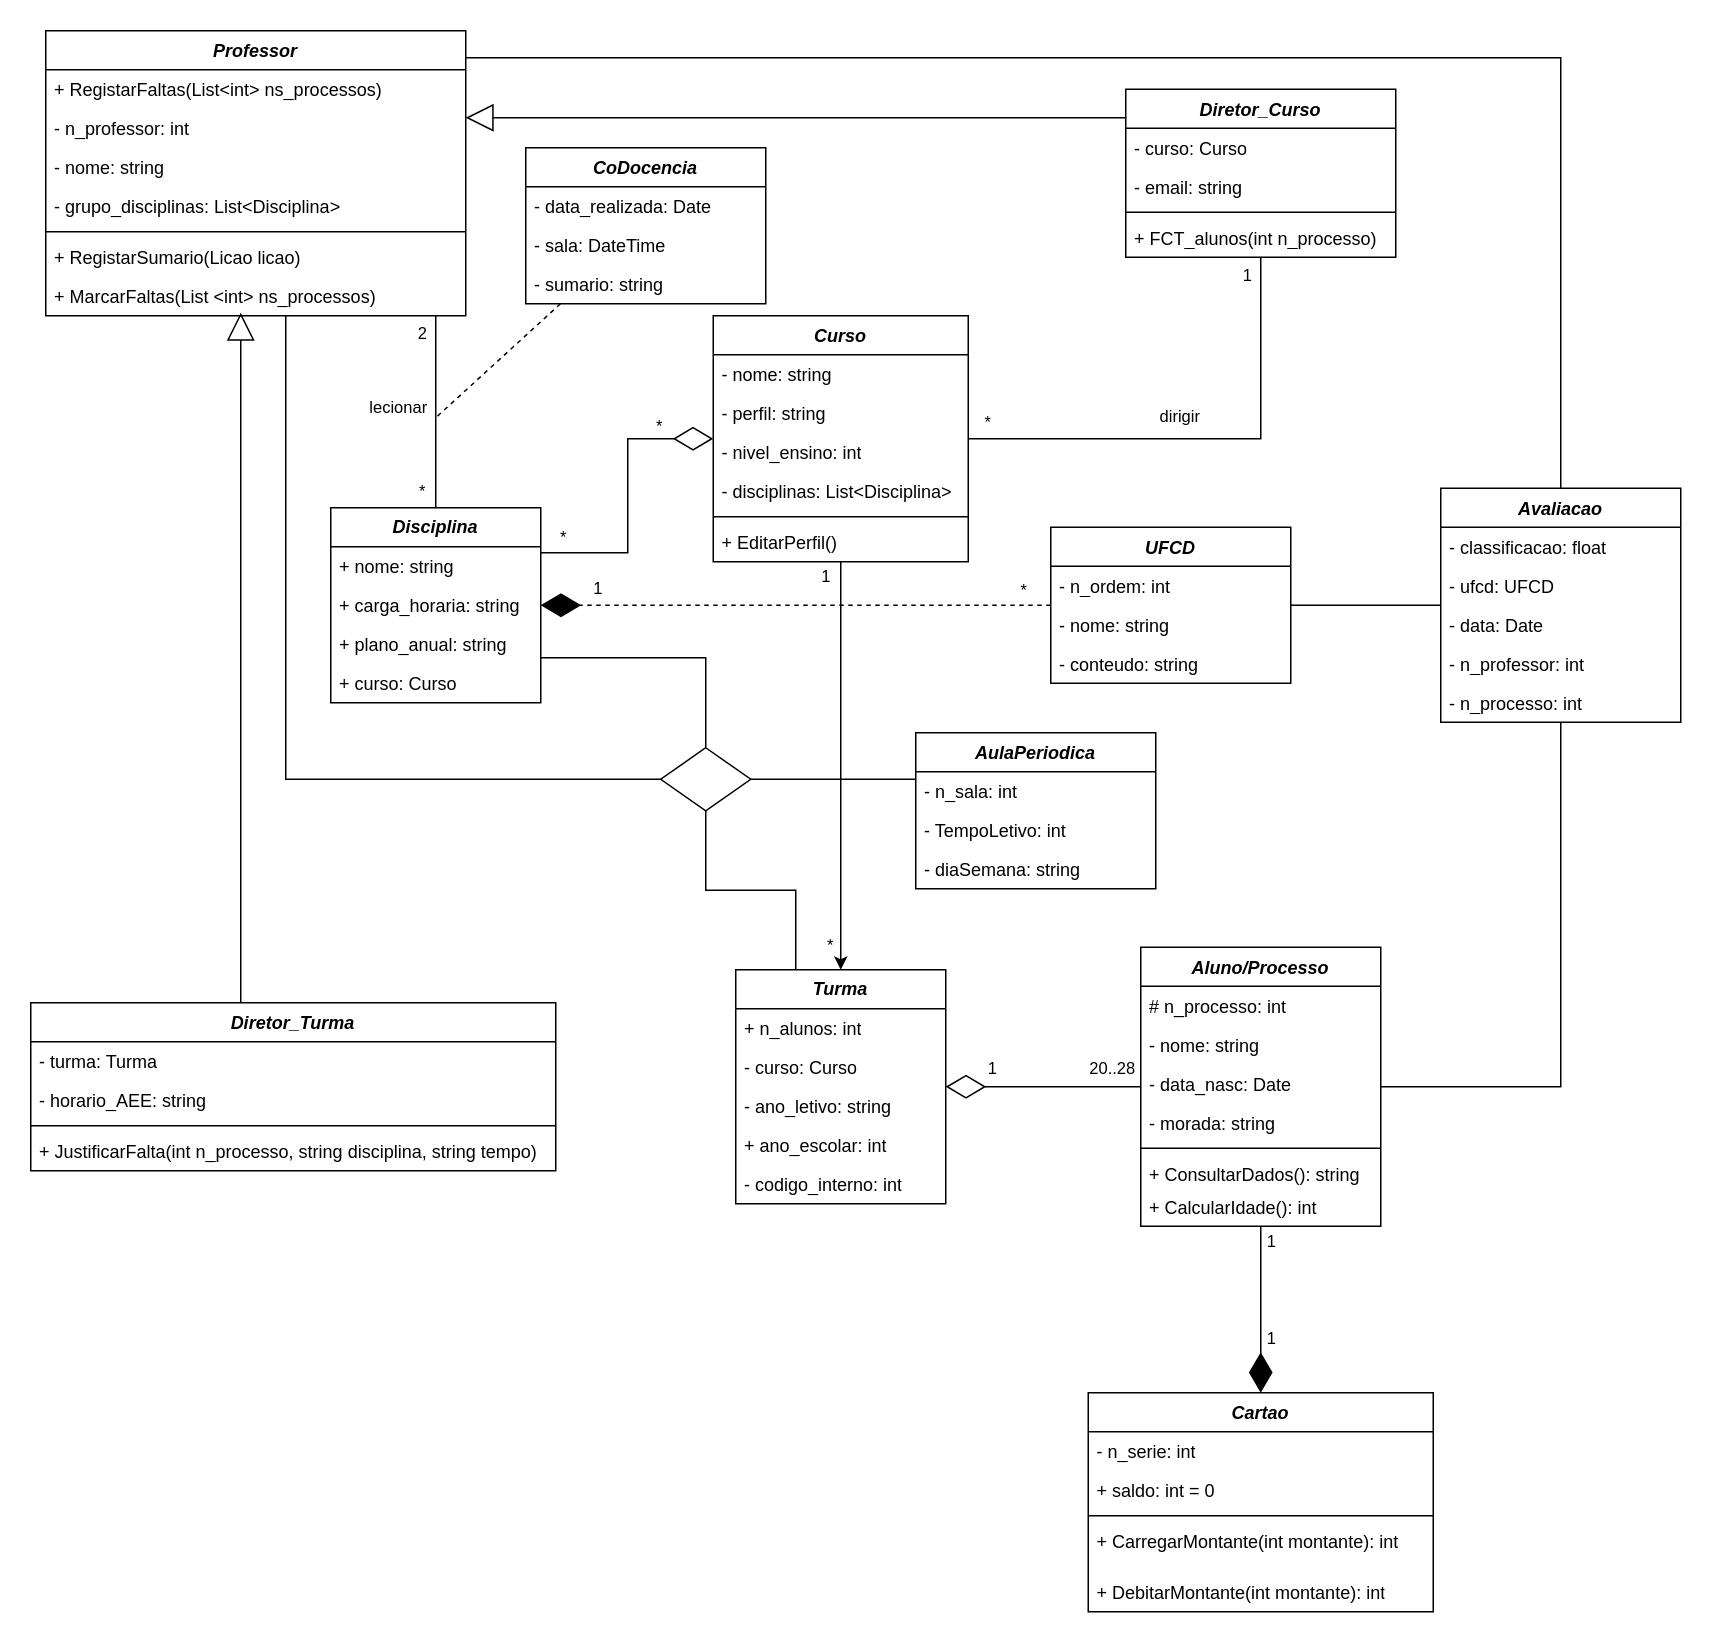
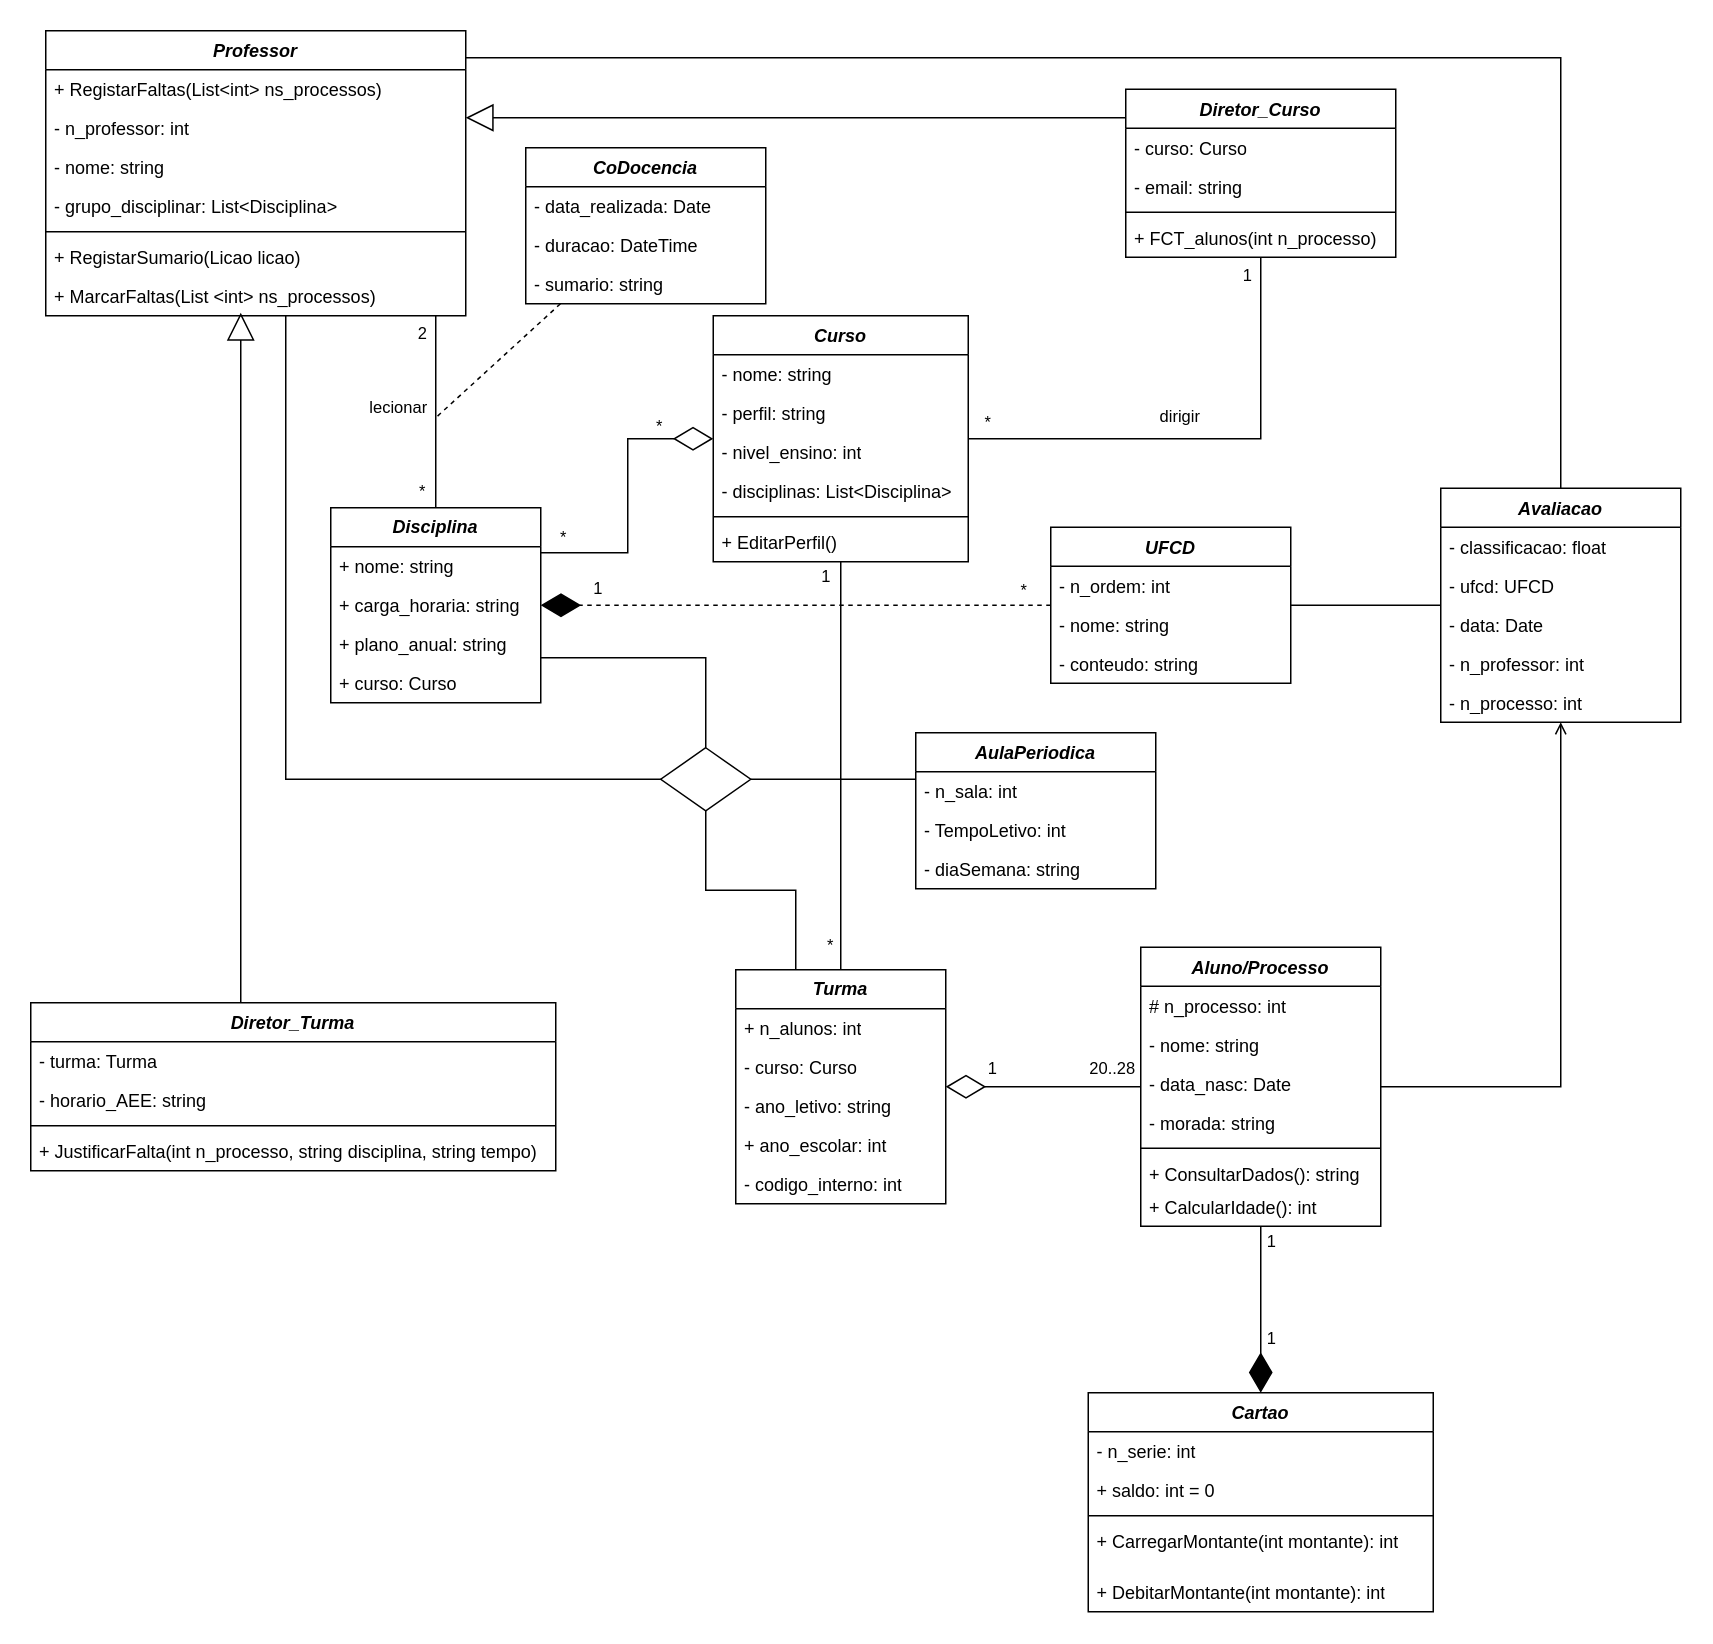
node "- grupo_disciplinas: List<Disciplina>": label "- grupo_disciplinas: List<Disciplina>" -> "- grupo_disciplinar: List<Disciplina>"
node "- sala: DateTime": label "- sala: DateTime" -> "- duracao: DateTime"
edge "Avaliacao" -- "Aluno/Processo": arrowhead none -> open
edge "Curso" -> "Turma": arrowhead classic -> none
